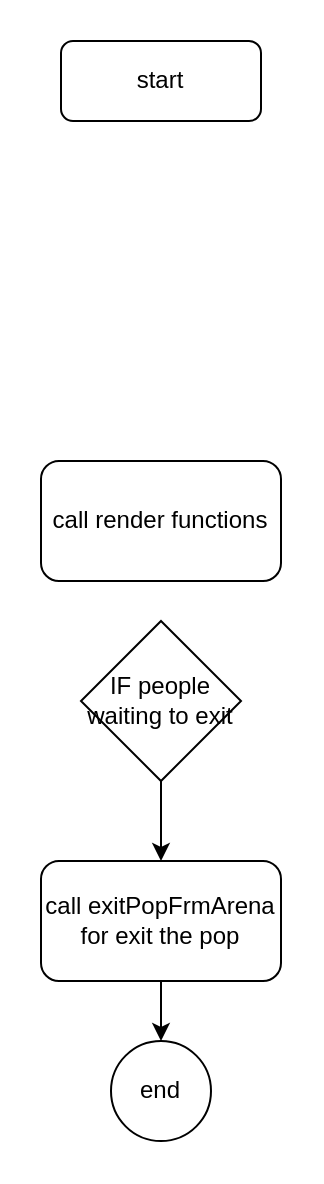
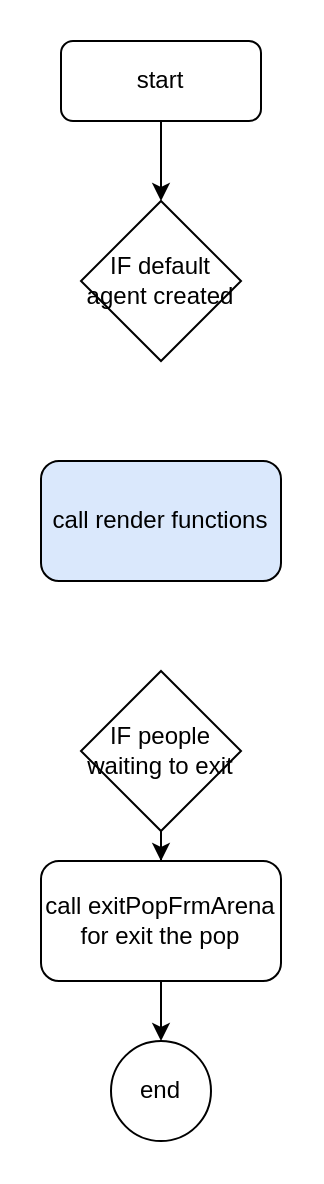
edge "start" -> "IF default agent created": added
node "IF default agent created": added
node "call render functions": fillcolor #ffffff -> #dae8fc
node "IF people waiting to exit": moved (161, 701) -> (161, 751)
